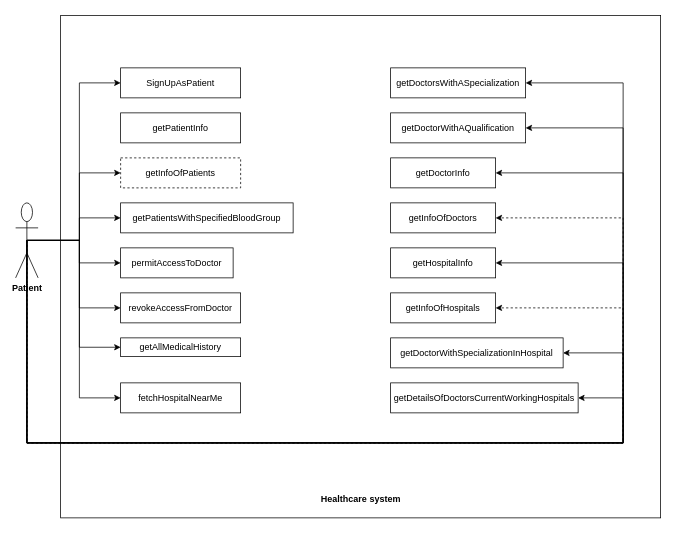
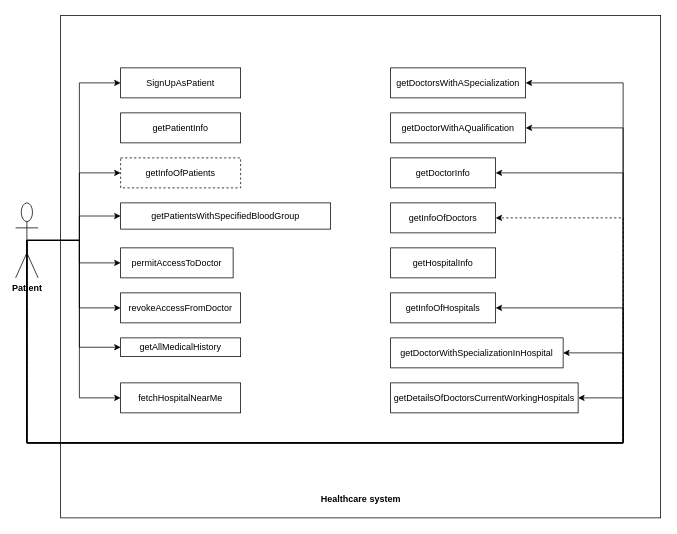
node "getPatientsWithSpecifiedBloodGroup": size 173x30 -> 210x26
edge "Patient" -> "getHospitalInfo": removed
edge "Patient" -> "getInfoOfHospitals": style dashed -> solid
